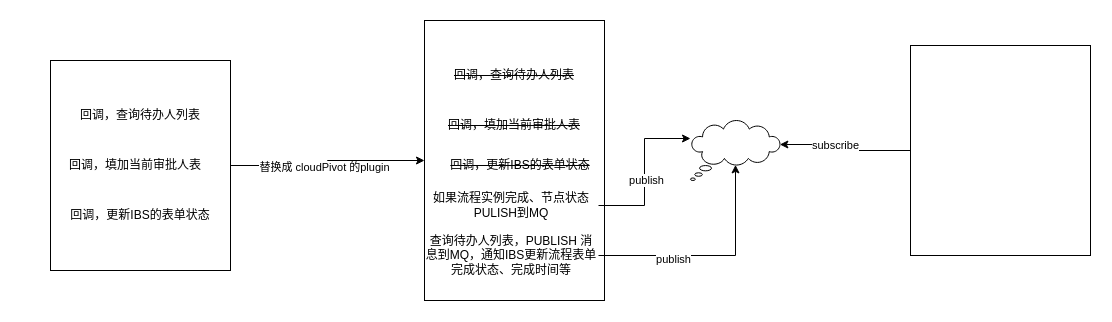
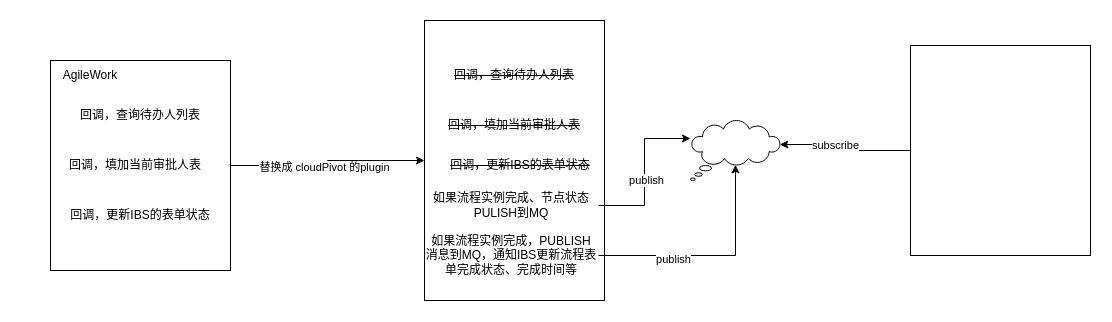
node "AgileWork": added
node "查询待办人列表，PUBLISH 消息到MQ，通知IBS更新流程表单完成状态、完成时间等": label "查询待办人列表，PUBLISH 消息到MQ，通知IBS更新流程表单完成状态、完成时间等" -> "如果流程实例完成，PUBLISH 消息到MQ，通知IBS更新流程表单完成状态、完成时间等"
